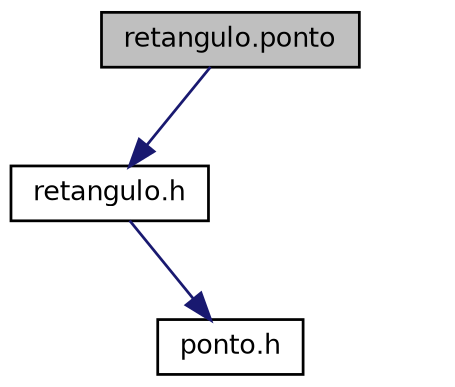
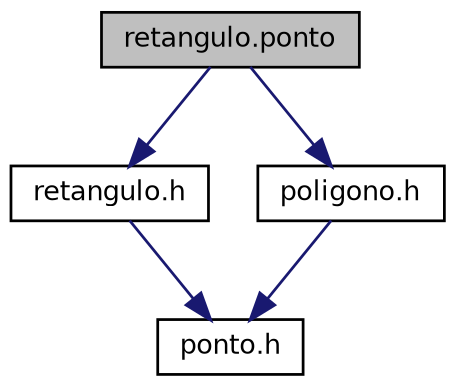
node "poligono.h": added
